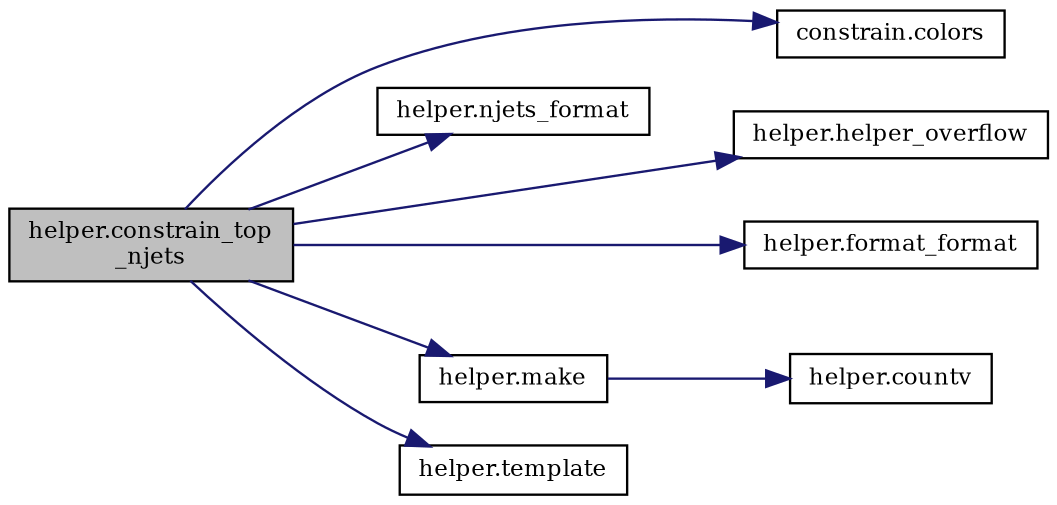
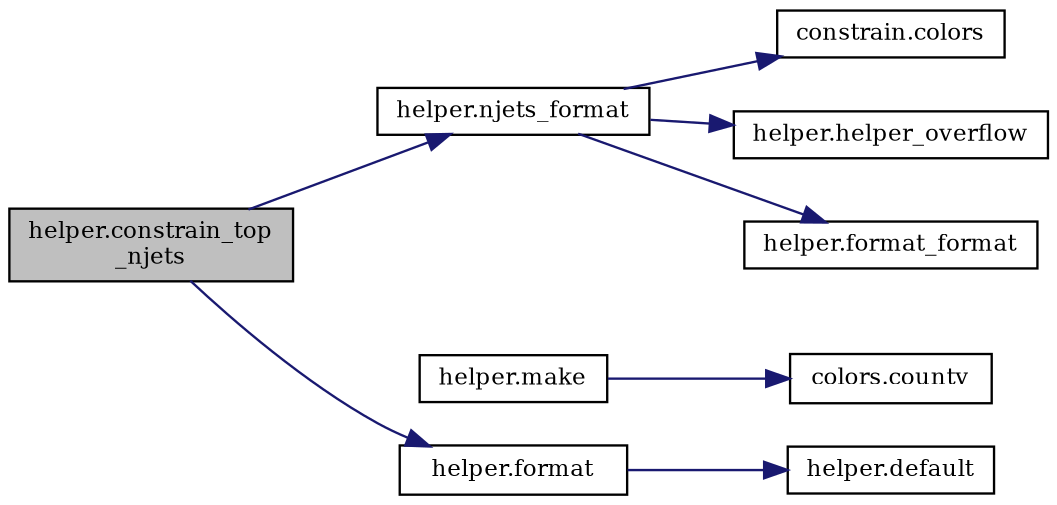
edge "helper.constrain_top _njets" -> "constrain.colors": now "helper.njets_format" -> "constrain.colors"
edge "helper.constrain_top _njets" -> "helper.helper_overflow": now "helper.njets_format" -> "helper.helper_overflow"
edge "helper.constrain_top _njets" -> "helper.format_format": now "helper.njets_format" -> "helper.format_format"
edge "helper.constrain_top _njets" -> "helper.make": removed
node "helper.countv": label "helper.countv" -> "colors.countv"
node "helper.template": label "helper.template" -> "helper.format"
node "helper.default": added
